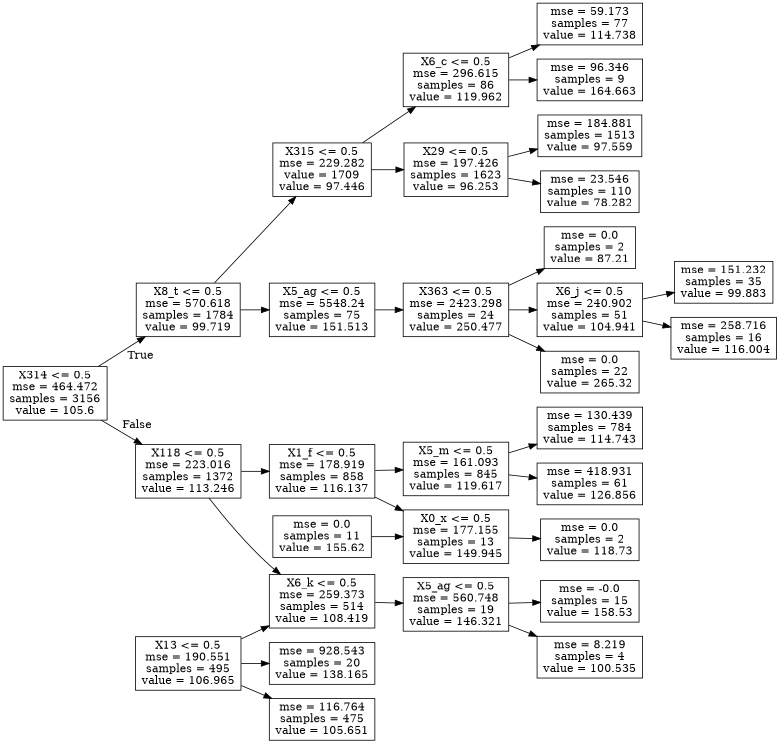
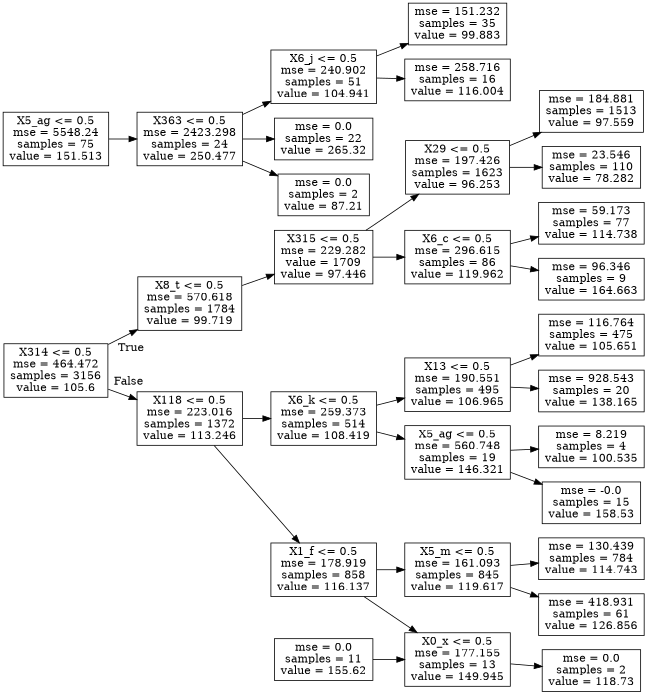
edge "X8_t <= 0.5 mse = 570.618 samples = 1784 value = 99.719" -> "X5_ag <= 0.5 mse = 5548.24 samples = 75 value = 151.513": removed
edge "X13 <= 0.5 mse = 190.551 samples = 495 value = 106.965" -> "X6_k <= 0.5 mse = 259.373 samples = 514 value = 108.419": reversed
